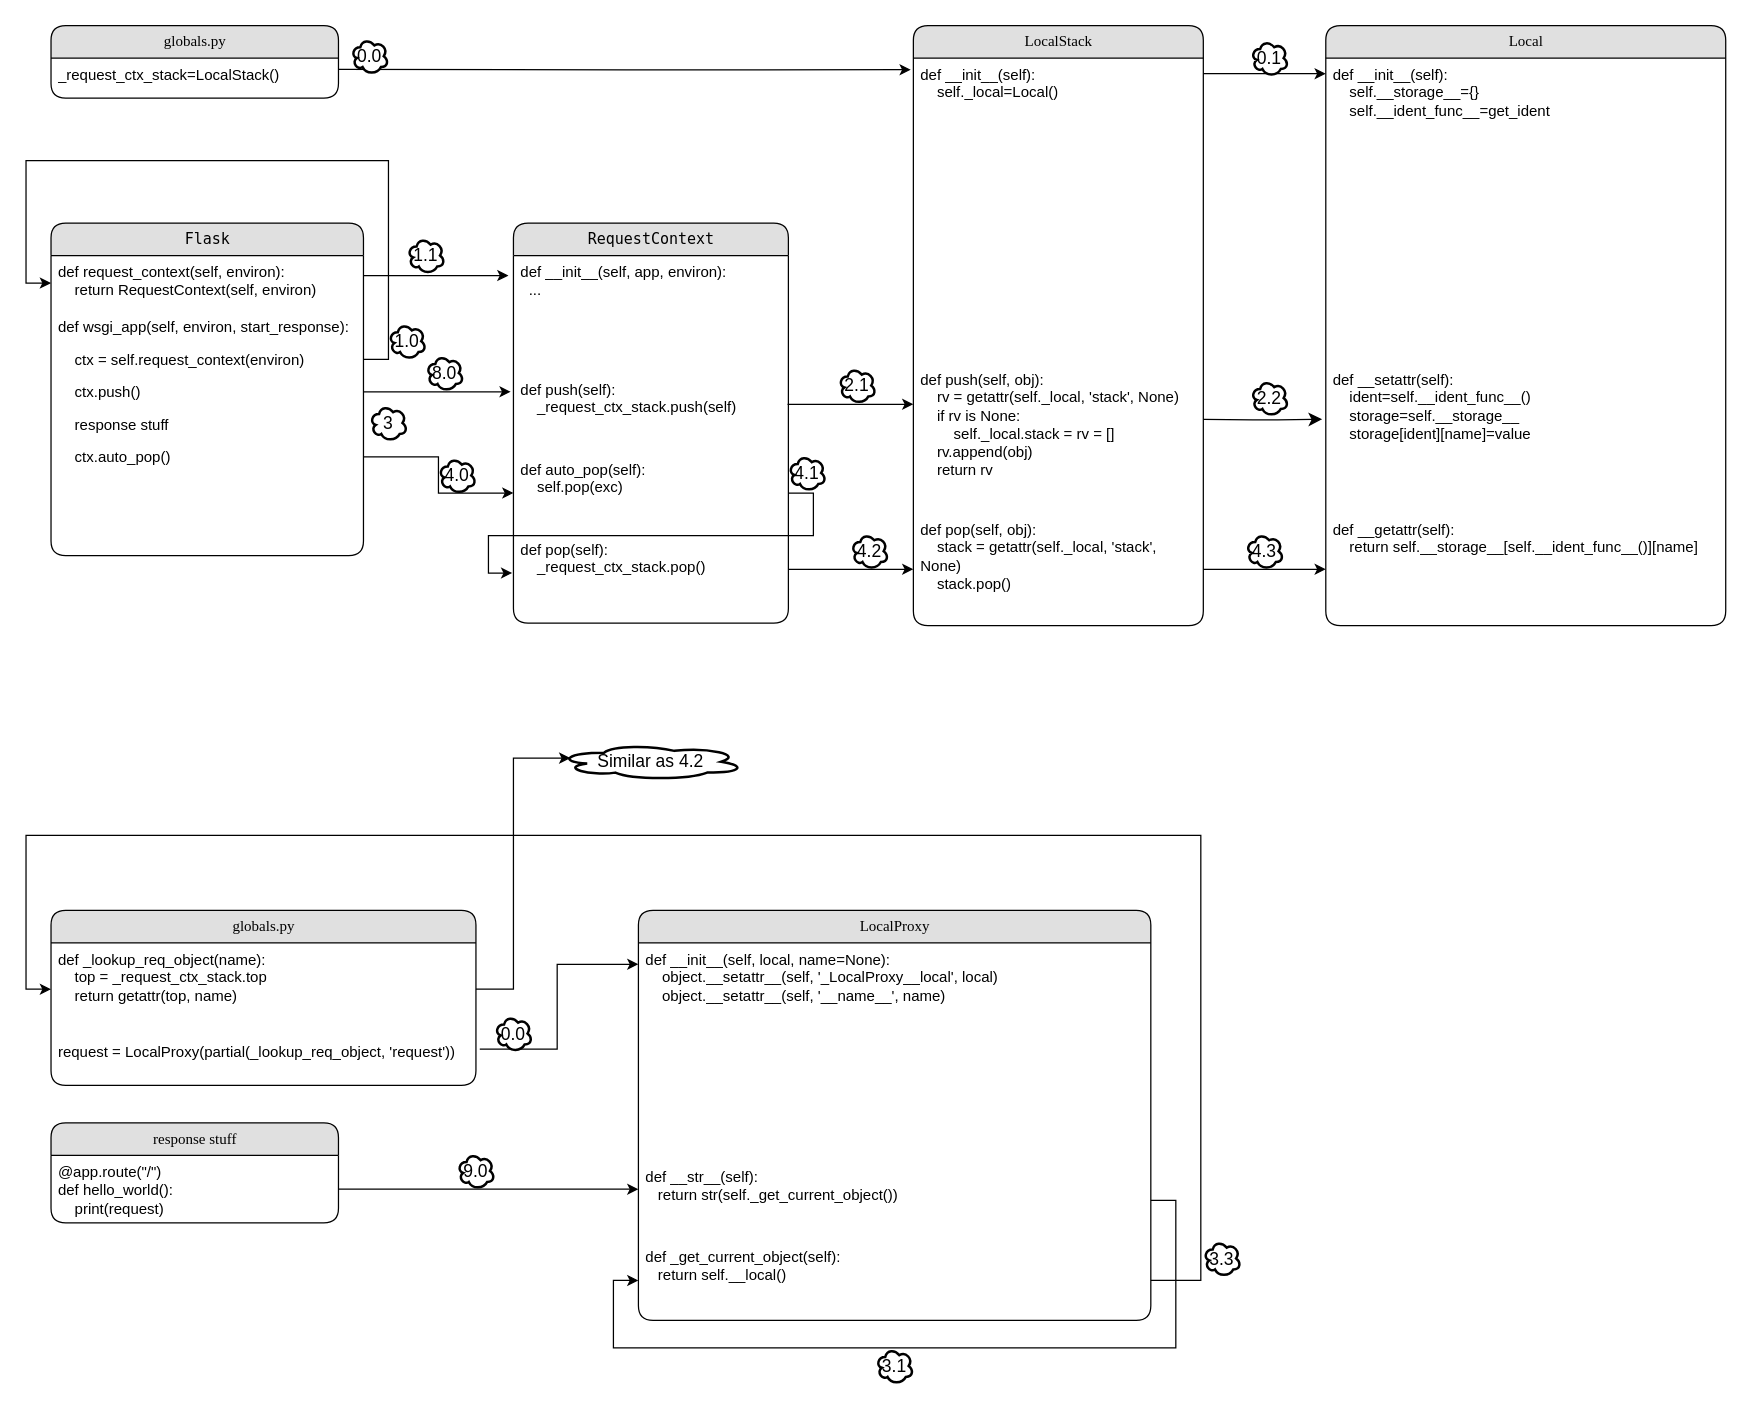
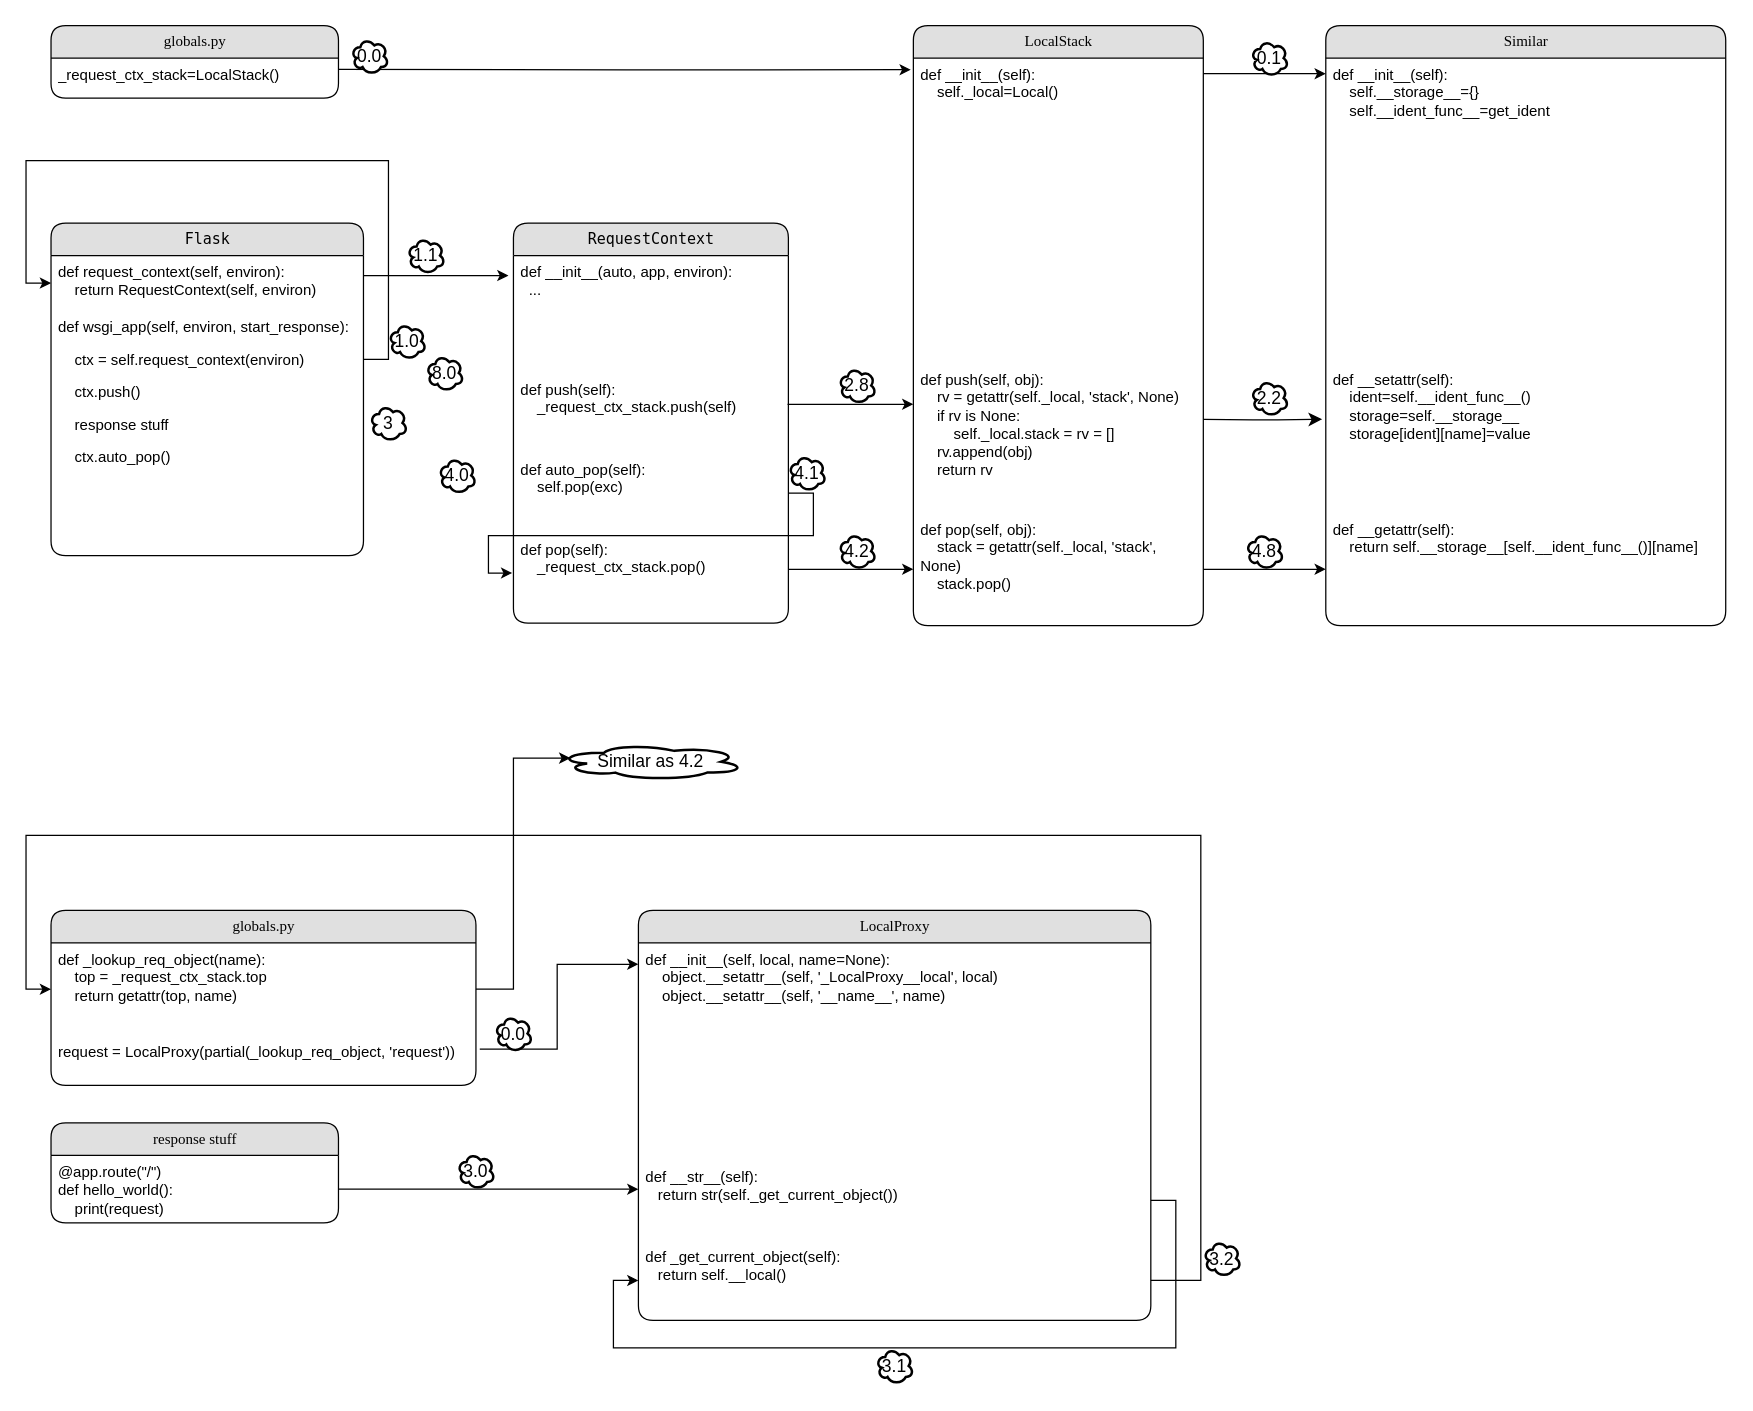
node "Local": label "Local" -> "Similar"
node "def __init__(self, app, environ): ...": label "def __init__(self, app, environ): ..." -> "def __init__(auto, app, environ): ..."
node "2.1": label "2.1" -> "2.8"
edge "ctx.push()" -> "def push(self): _request_ctx_stack.push(self)": removed
edge "ctx.auto_pop()" -> "def auto_pop(self): self.pop(exc)": removed
node "4.2": moved (869, 551) -> (857, 551)
node "4.3": label "4.3" -> "4.8"
node "9.0": label "9.0" -> "3.0"
node "3.3": label "3.3" -> "3.2"
